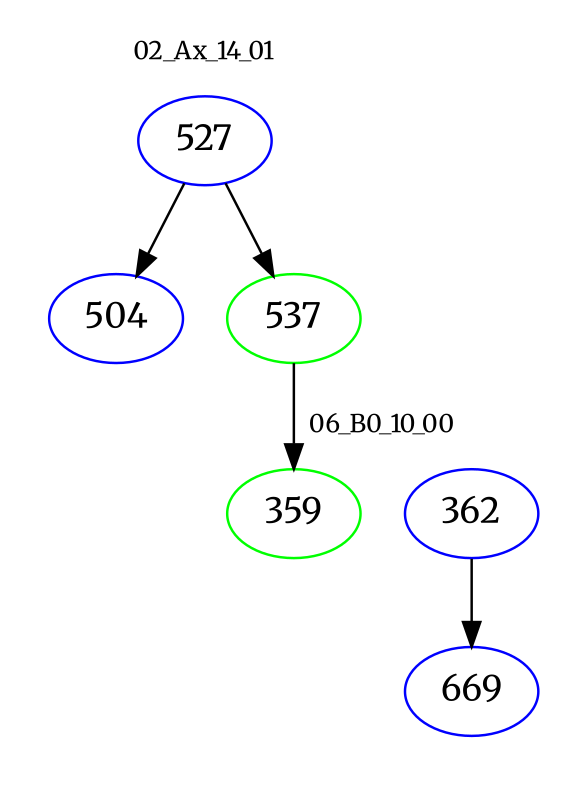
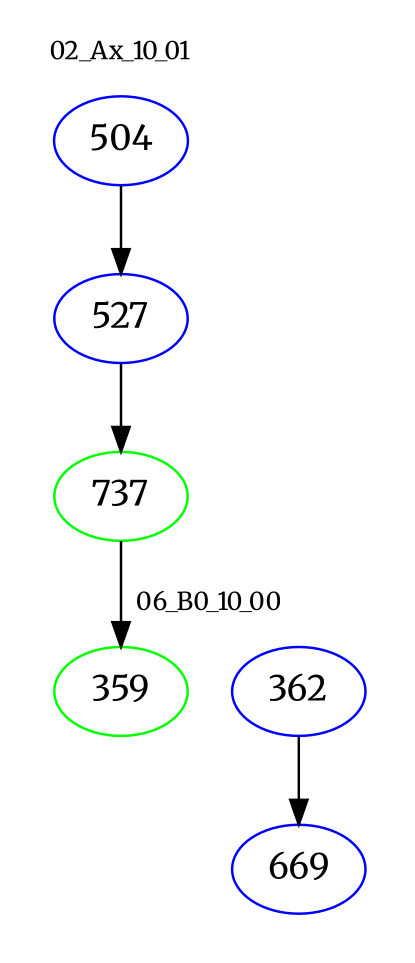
cluster "02_Ax_14_01": label "02_Ax_14_01" -> "02_Ax_10_01"
edge "527" -> "504": reversed
node "537": label "537" -> "737"
